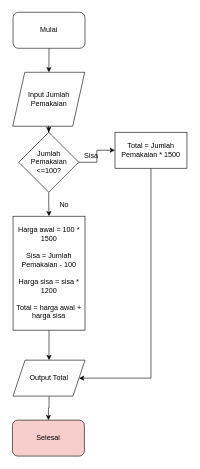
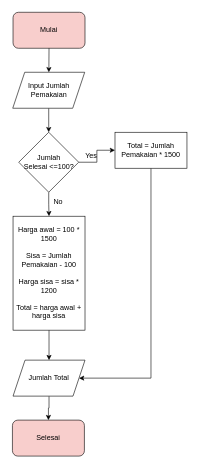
node "Mulai": fillcolor #ffffff -> #f8cecc
node "Input Jumlah Pemakaian": size 72x54 -> 72x36
node "Sisa": label "Sisa" -> "Yes"
node "Jumlah Pemakaian <=100?": label "Jumlah Pemakaian <=100?" -> "Jumlah Selesai <=100?"
node "No": moved (64, 205) -> (58, 202)
node "Output Total": label "Output Total" -> "Jumlah Total"
